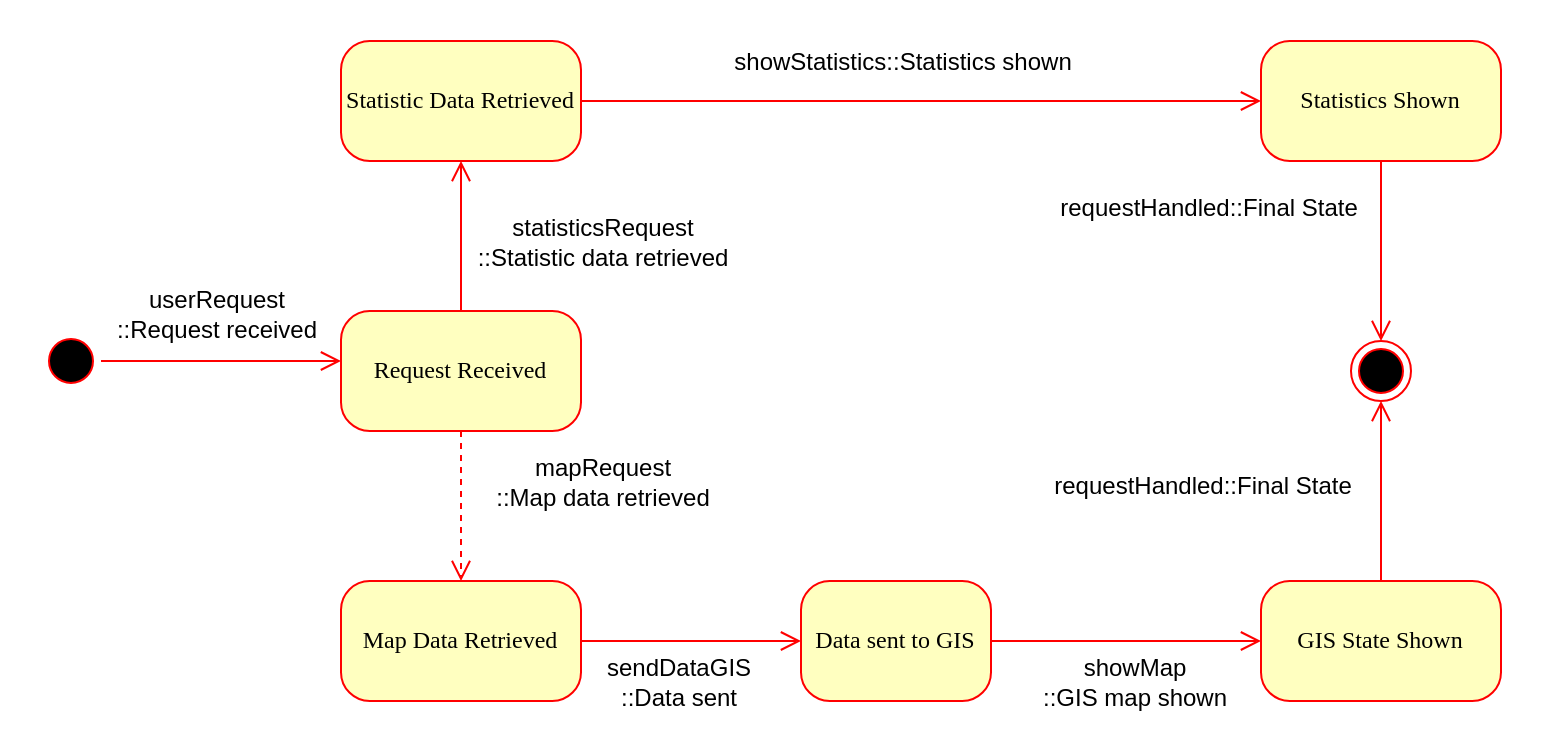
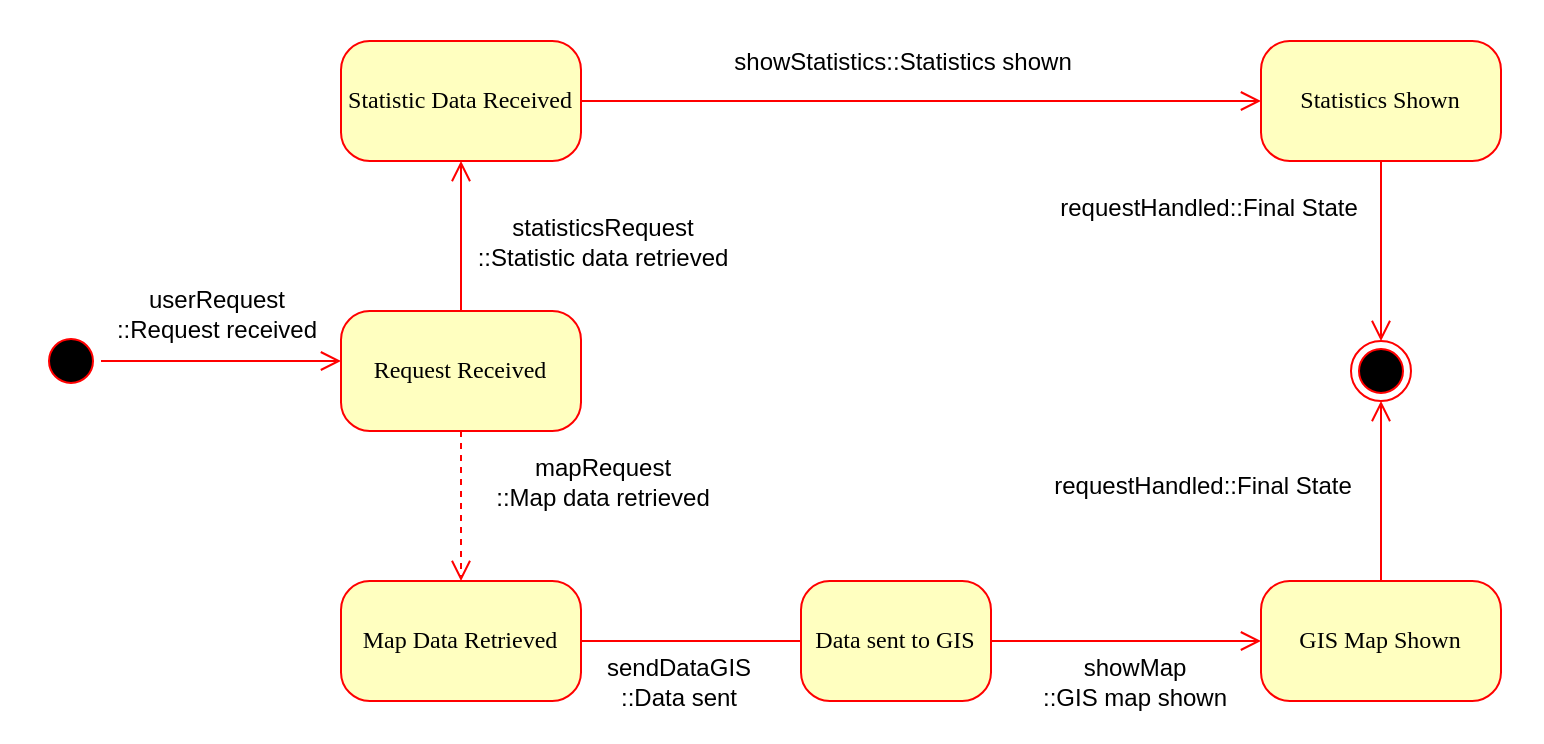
node "Statistic Data Retrieved": label "Statistic Data Retrieved" -> "Statistic Data Received"
edge "Map Data Retrieved" -> "Data sent to GIS": arrowhead open -> none
node "GIS State Shown": label "GIS State Shown" -> "GIS Map Shown"
